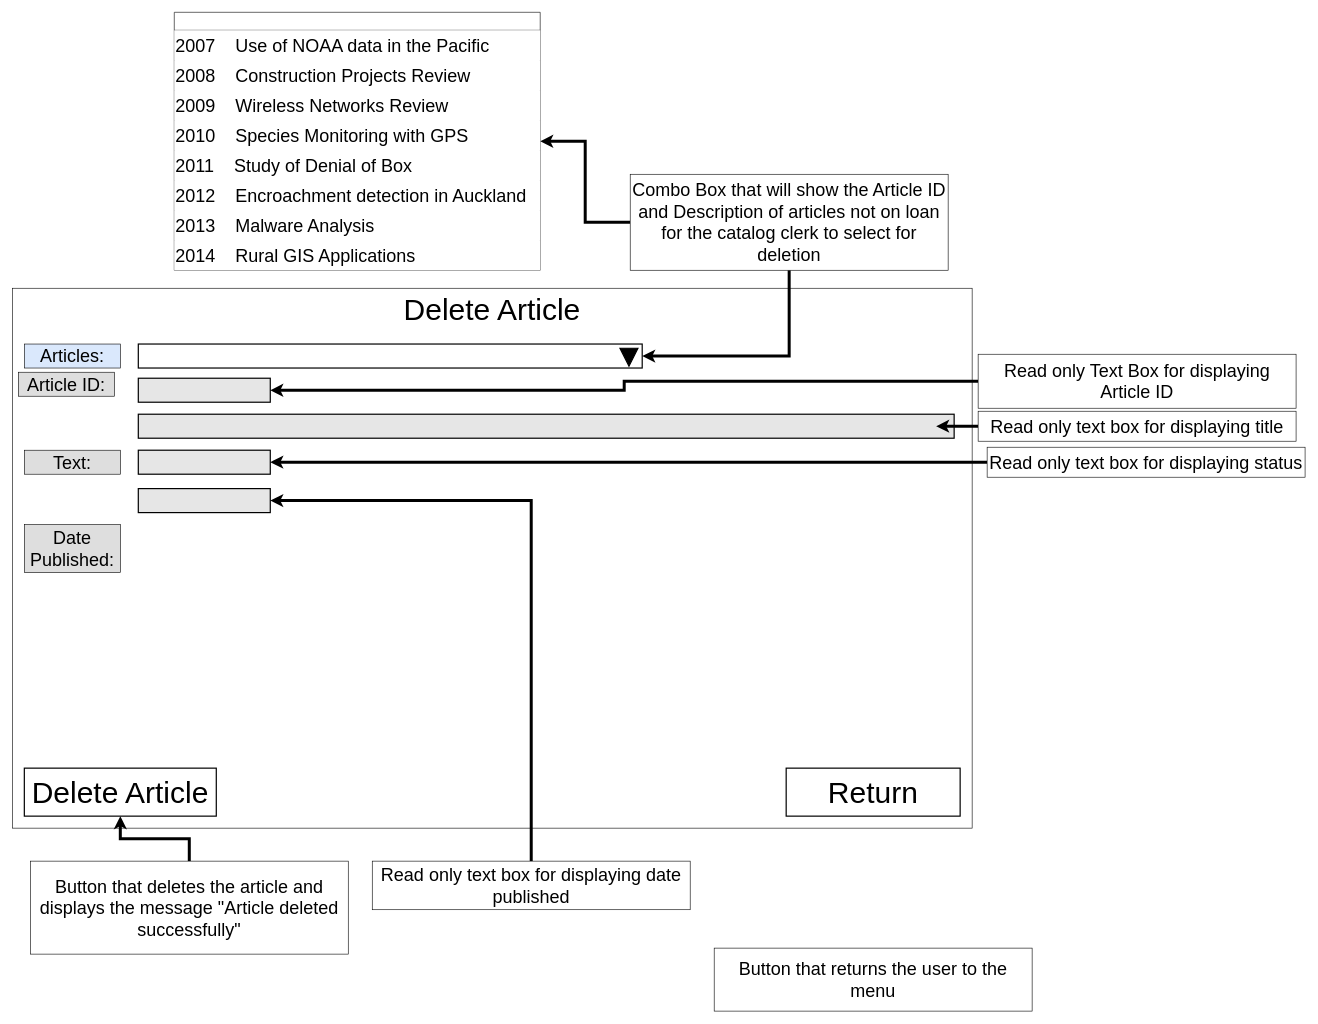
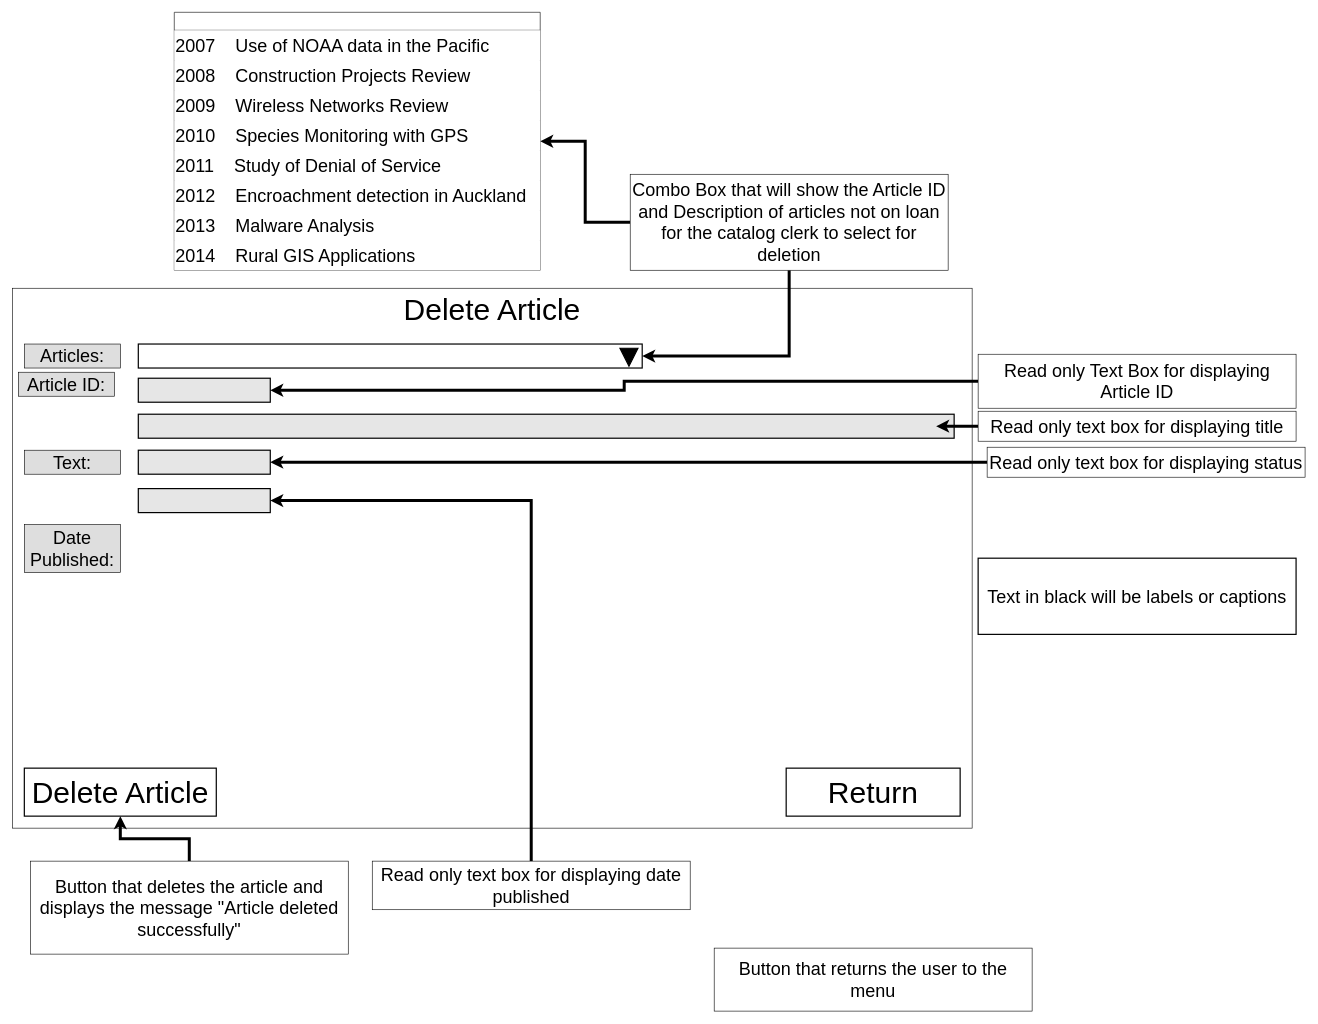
node "2011 Study of Denial of Box": label "2011 Study of Denial of Box" -> "2011 Study of Denial of Service"
node "Articles:": fillcolor #dae8fc -> #dedede
node "Text in black will be labels or captions": added
